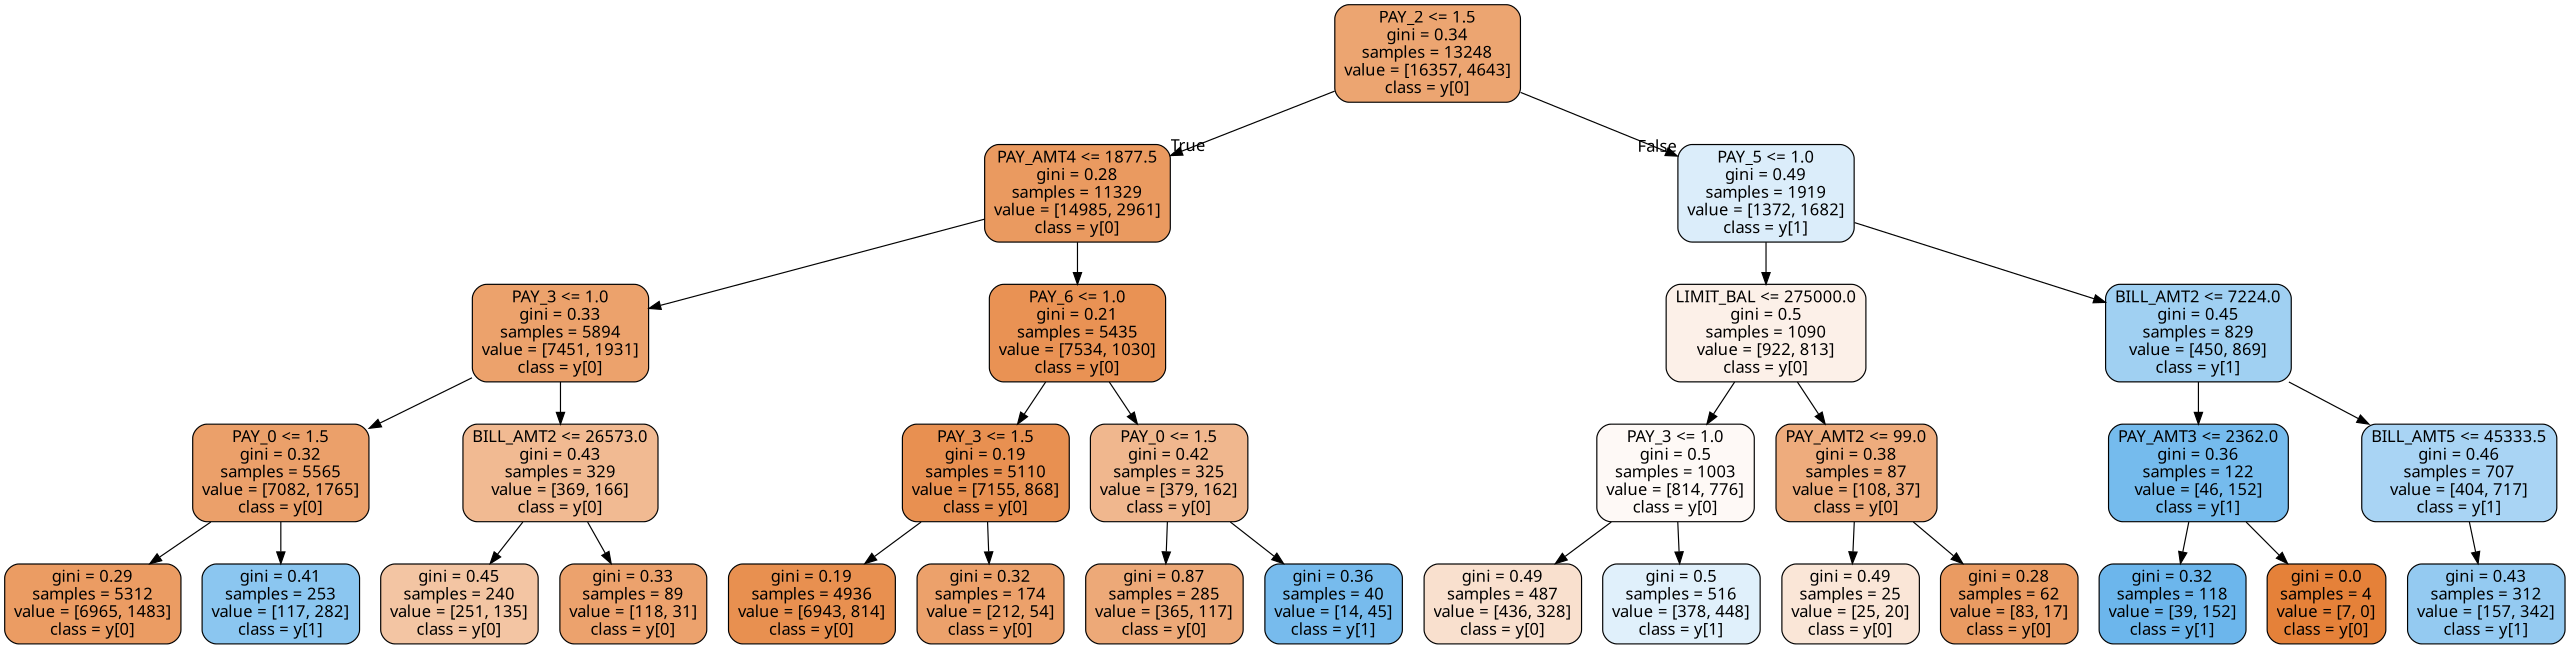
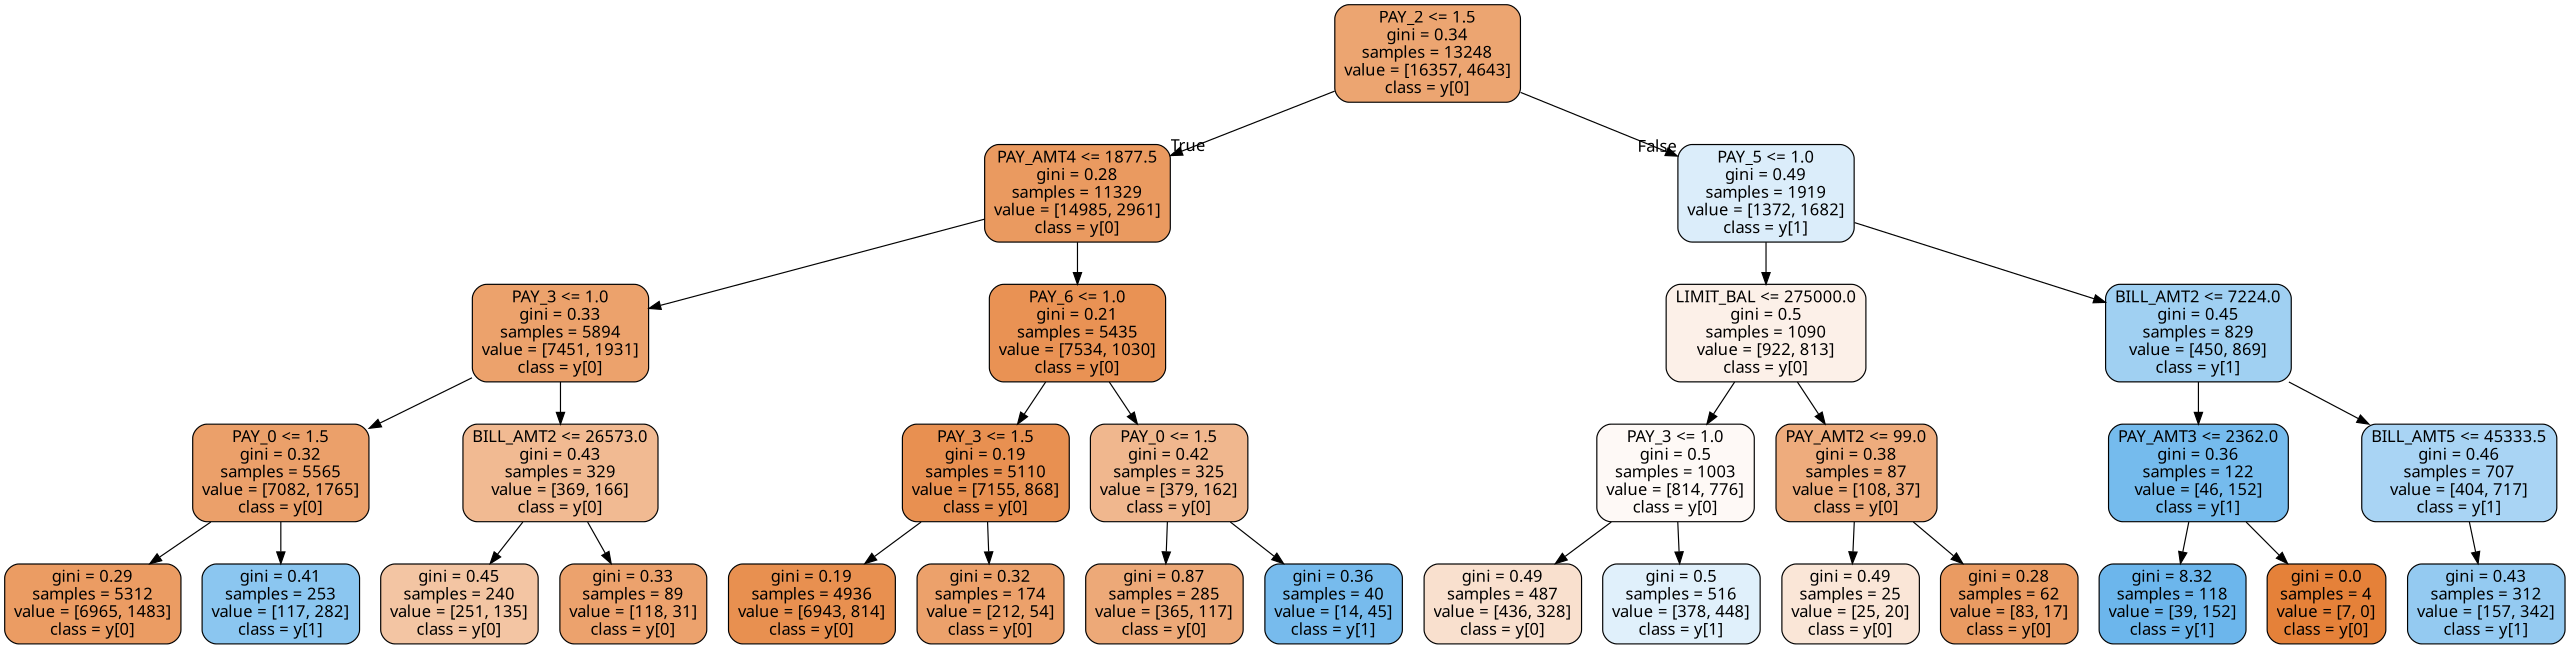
node "gini = 0.32 samples = 118 value = [39, 152] class = y[1]": label "gini = 0.32 samples = 118 value = [39, 152] class = y[1]" -> "gini = 8.32 samples = 118 value = [39, 152] class = y[1]"
